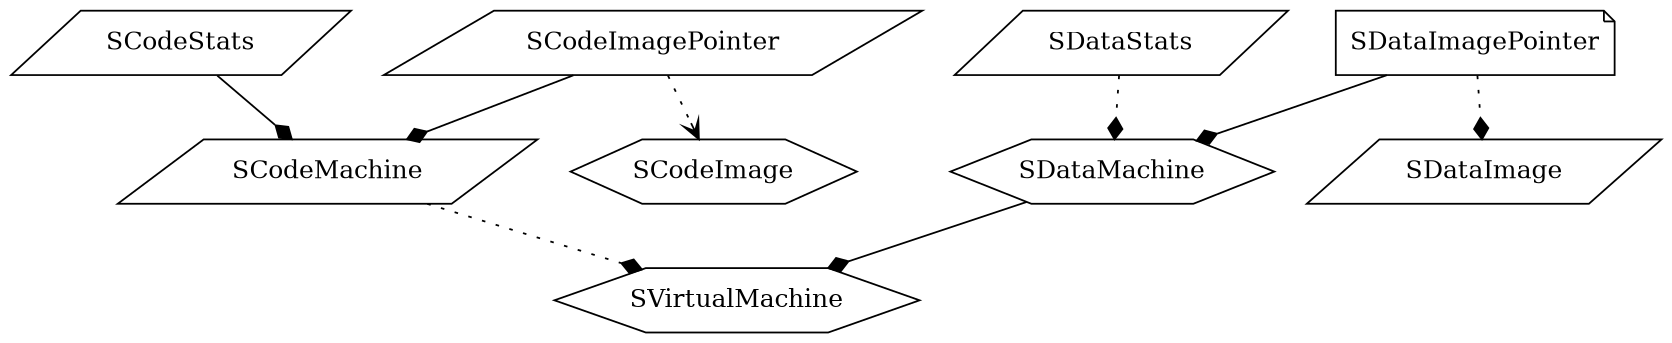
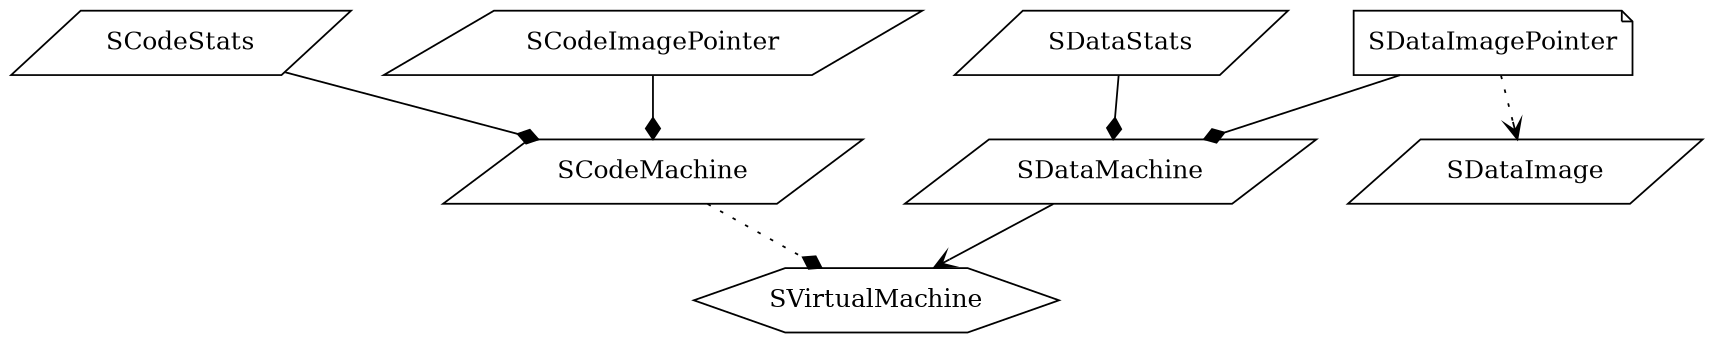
edge "SDataStats" -> "SDataMachine": style dotted -> solid
edge "SDataImagePointer" -> "SDataImage": arrowhead diamond -> vee
node "SCodeImage": removed
node "SDataMachine": shape hexagon -> parallelogram
edge "SDataMachine" -> "SVirtualMachine": arrowhead diamond -> vee
